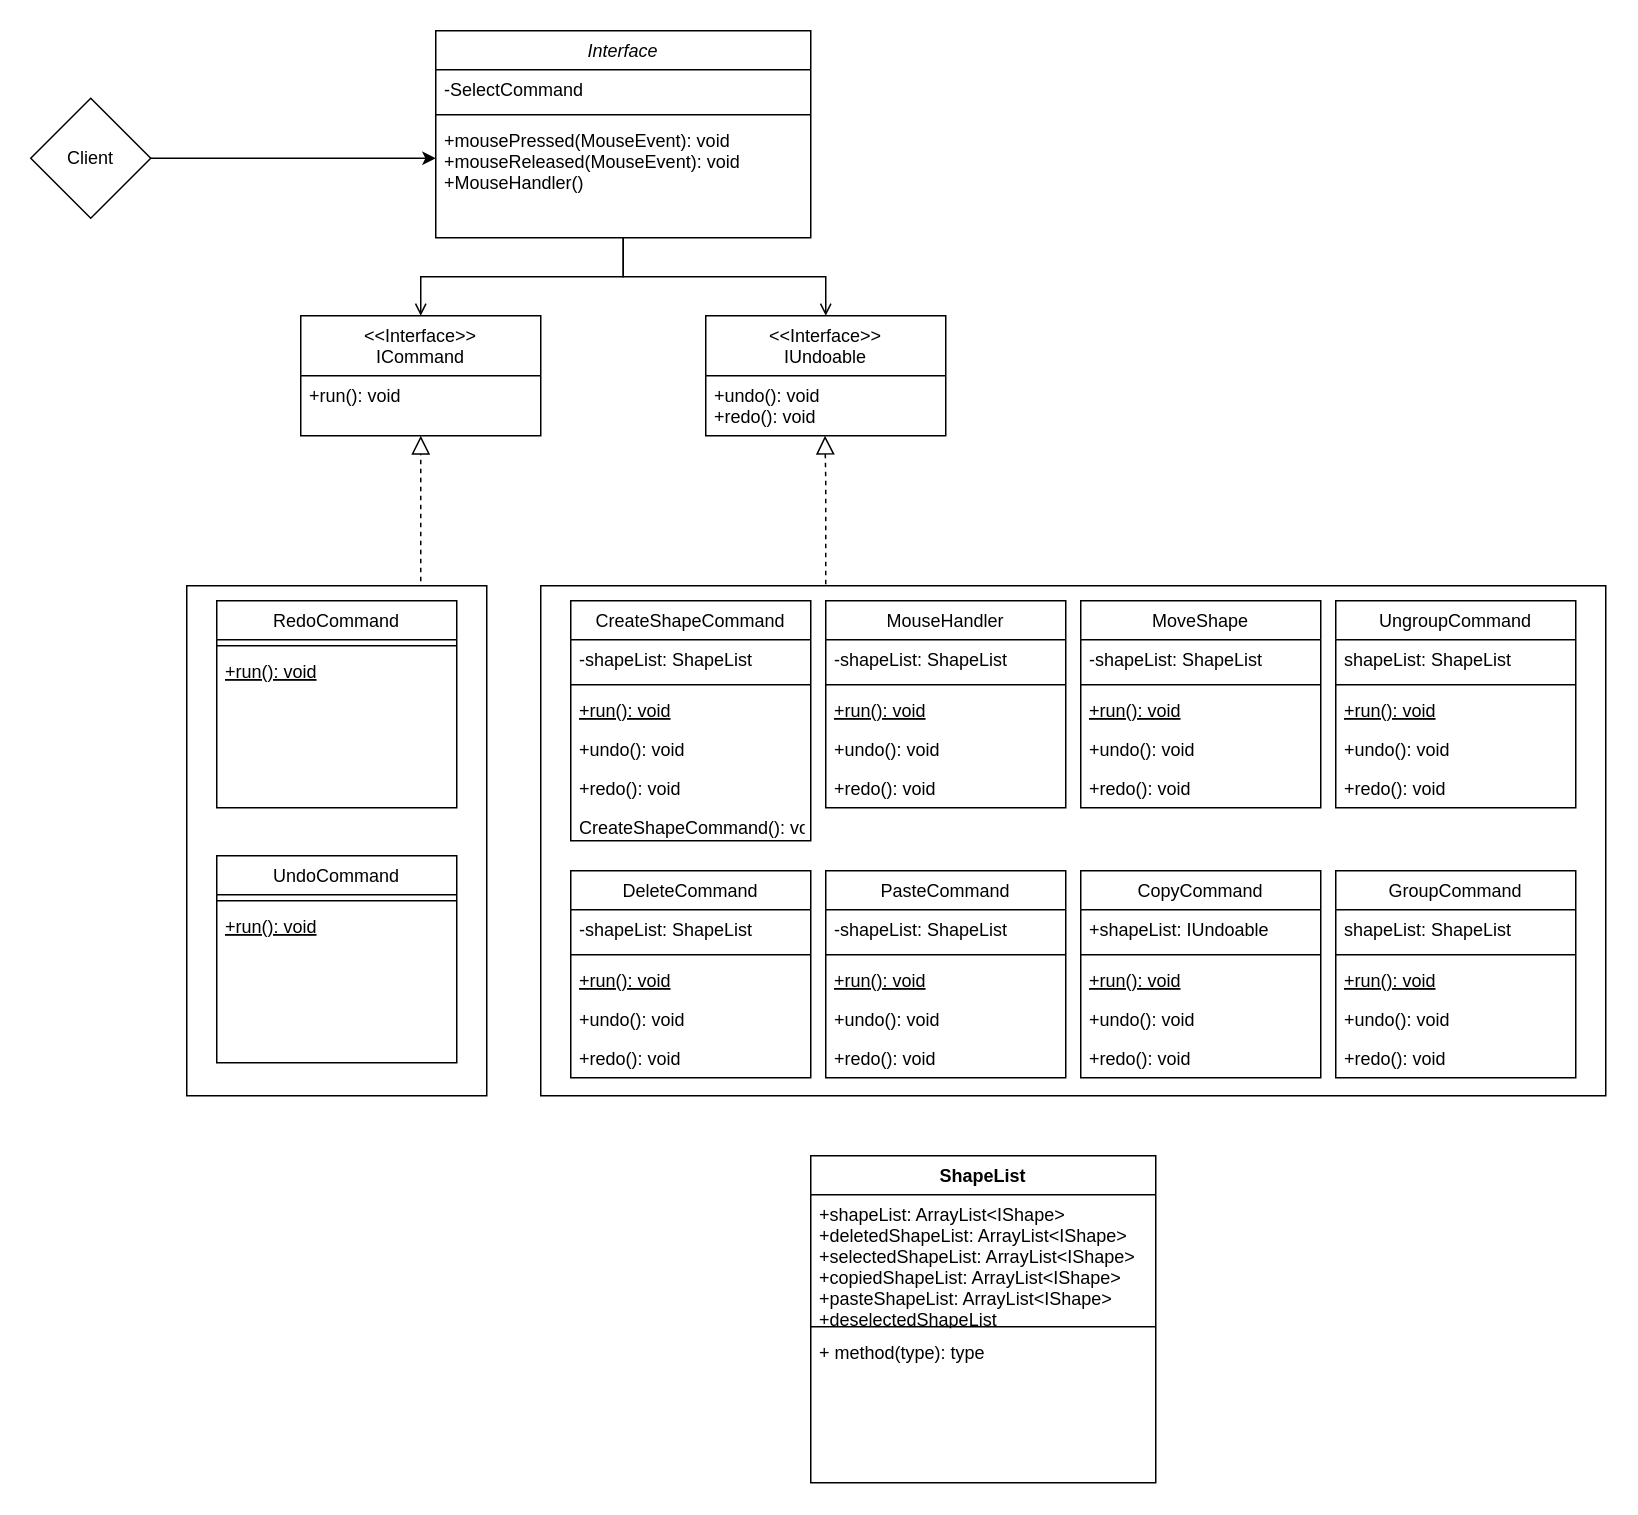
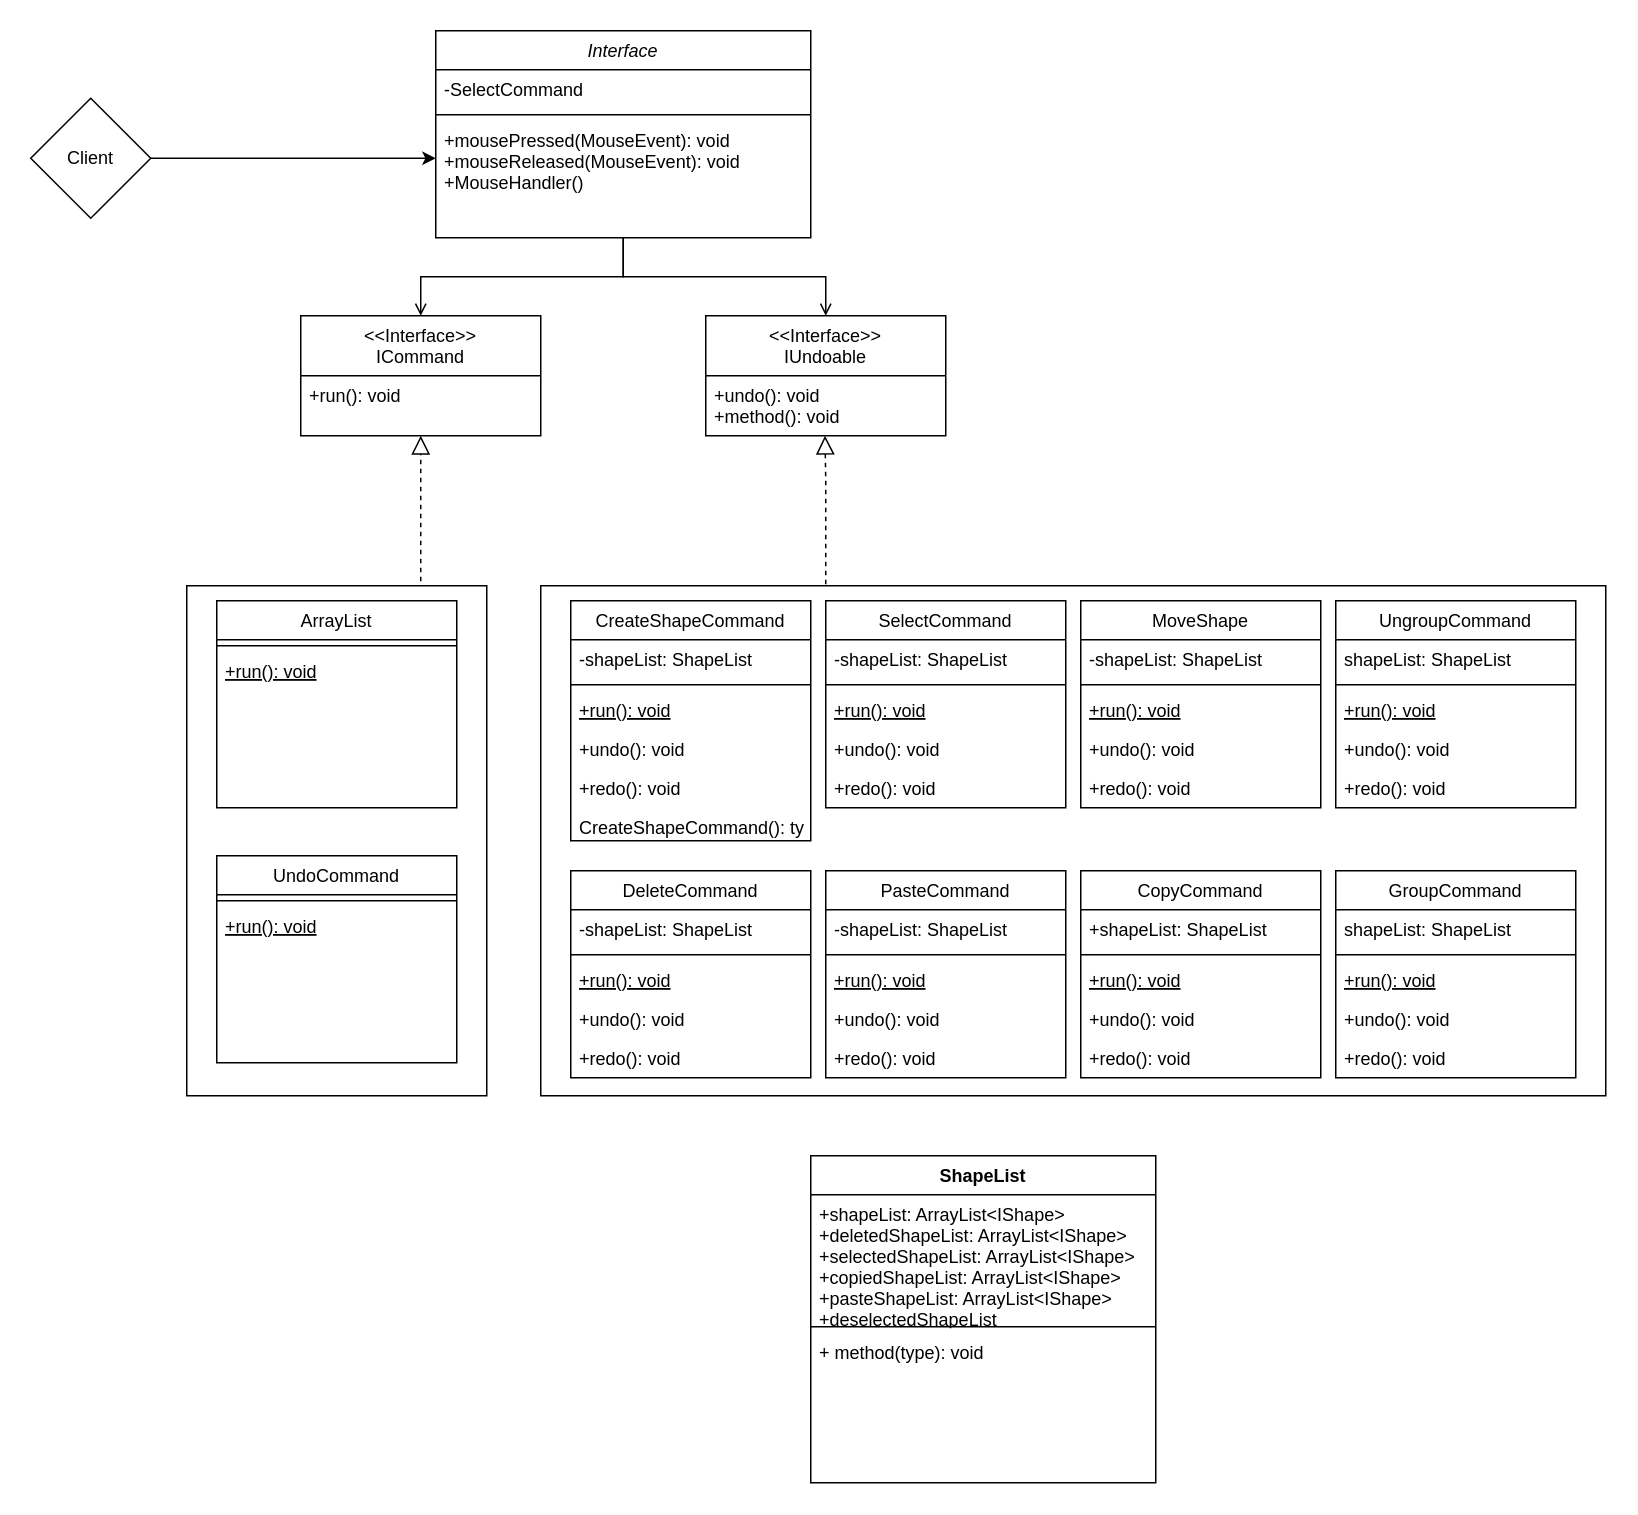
node "+undo(): void +redo(): void": label "+undo(): void +redo(): void" -> "+undo(): void +method(): void"
node "RedoCommand": label "RedoCommand" -> "ArrayList"
node "MouseHandler": label "MouseHandler" -> "SelectCommand"
node "CreateShapeCommand(): void": label "CreateShapeCommand(): void" -> "CreateShapeCommand(): type"
node "+shapeList: IUndoable": label "+shapeList: IUndoable" -> "+shapeList: ShapeList"
node "+ method(type): type": label "+ method(type): type" -> "+ method(type): void"
